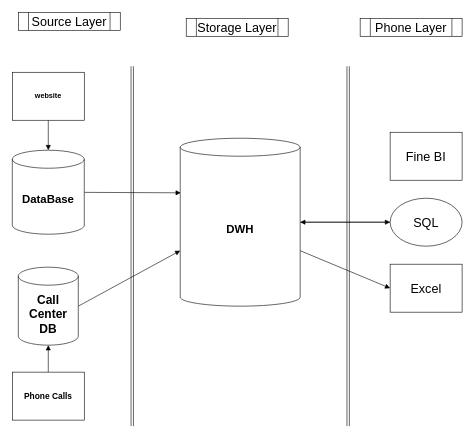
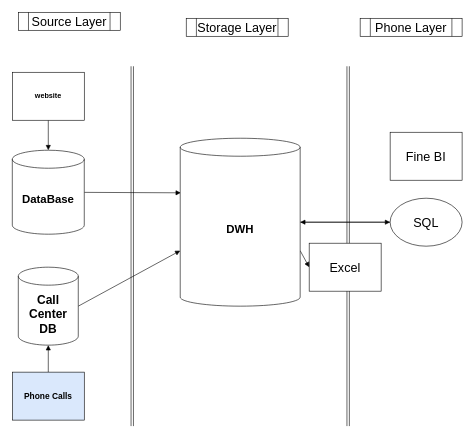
node "Excel": moved (426, 288) -> (345, 267)
node "Phone Calls": fillcolor #ffffff -> #dae8fc
